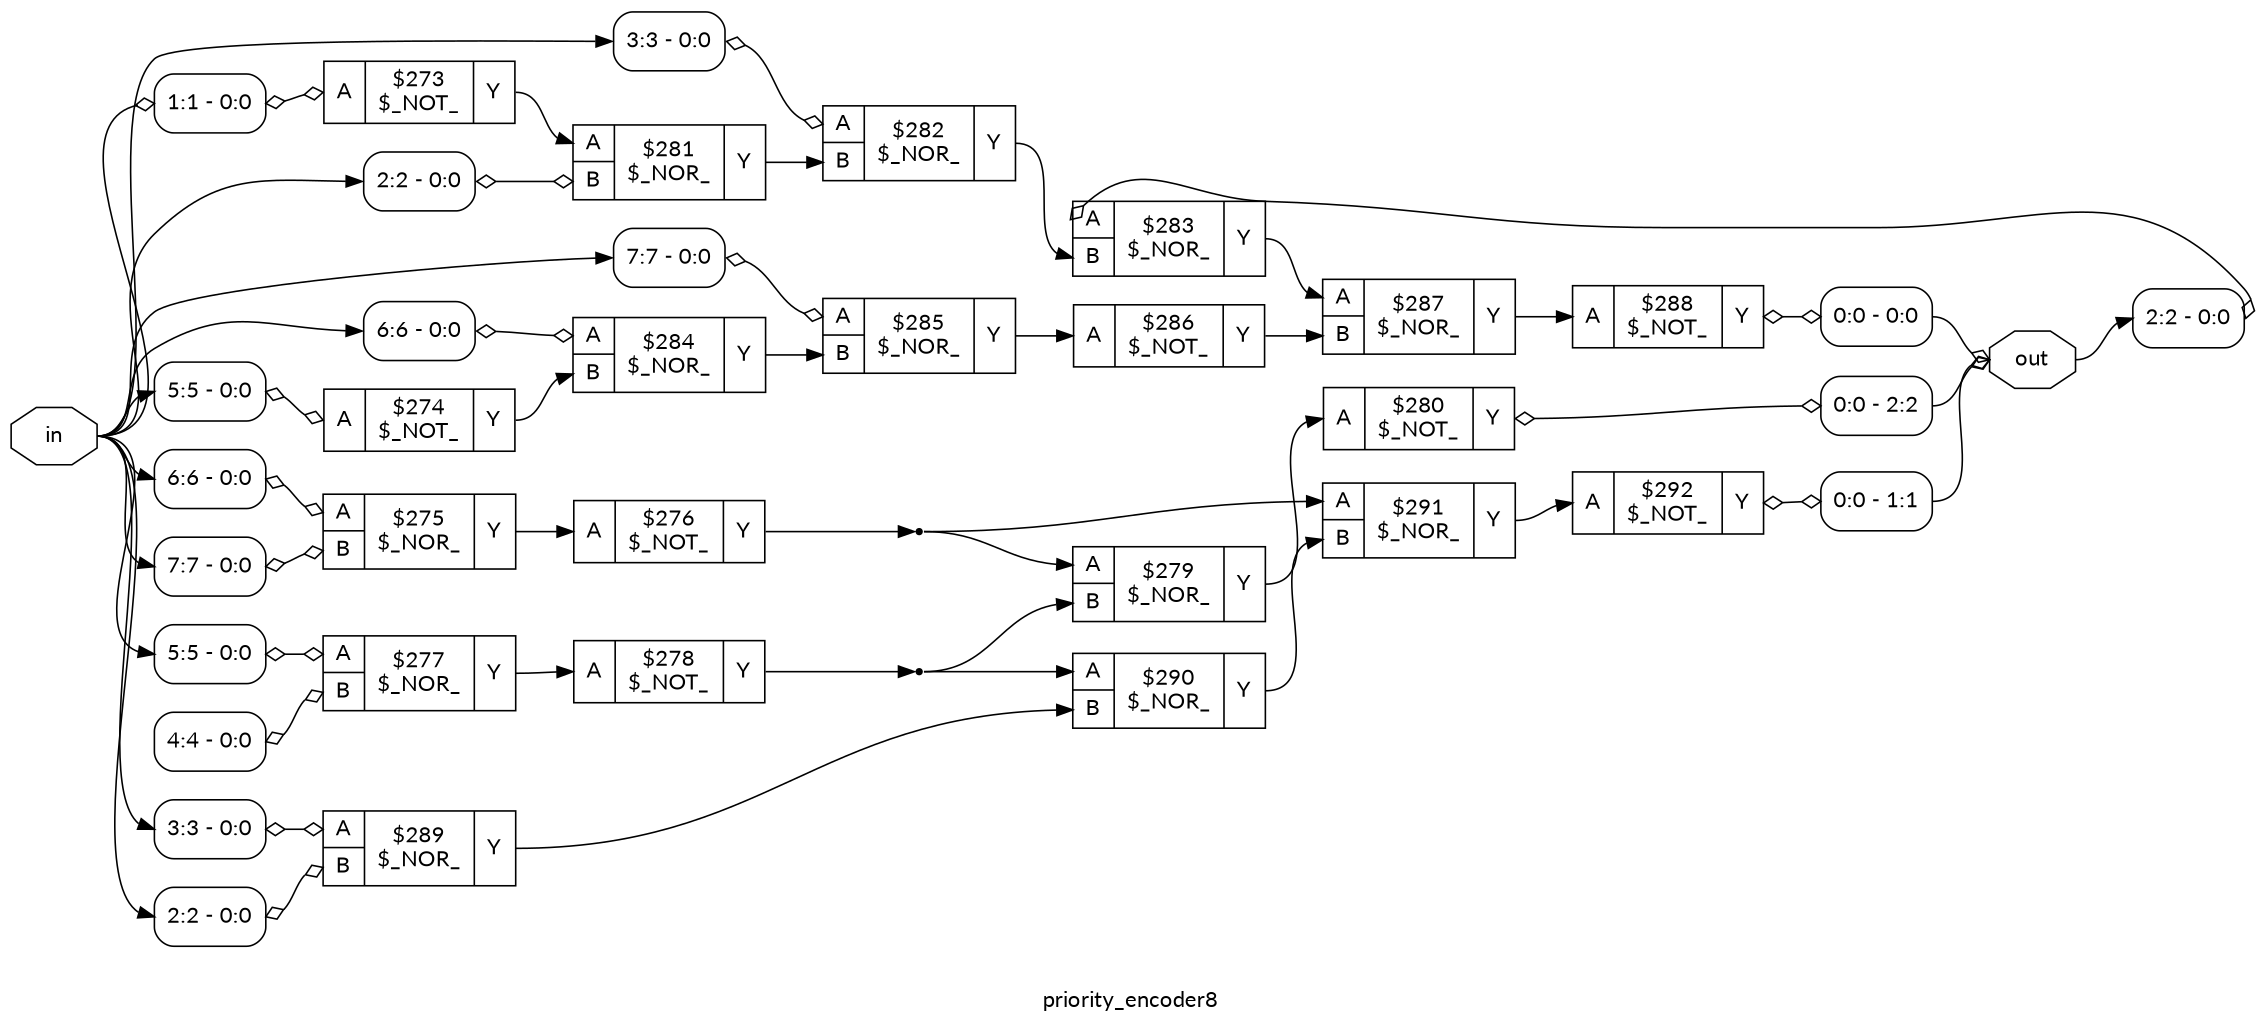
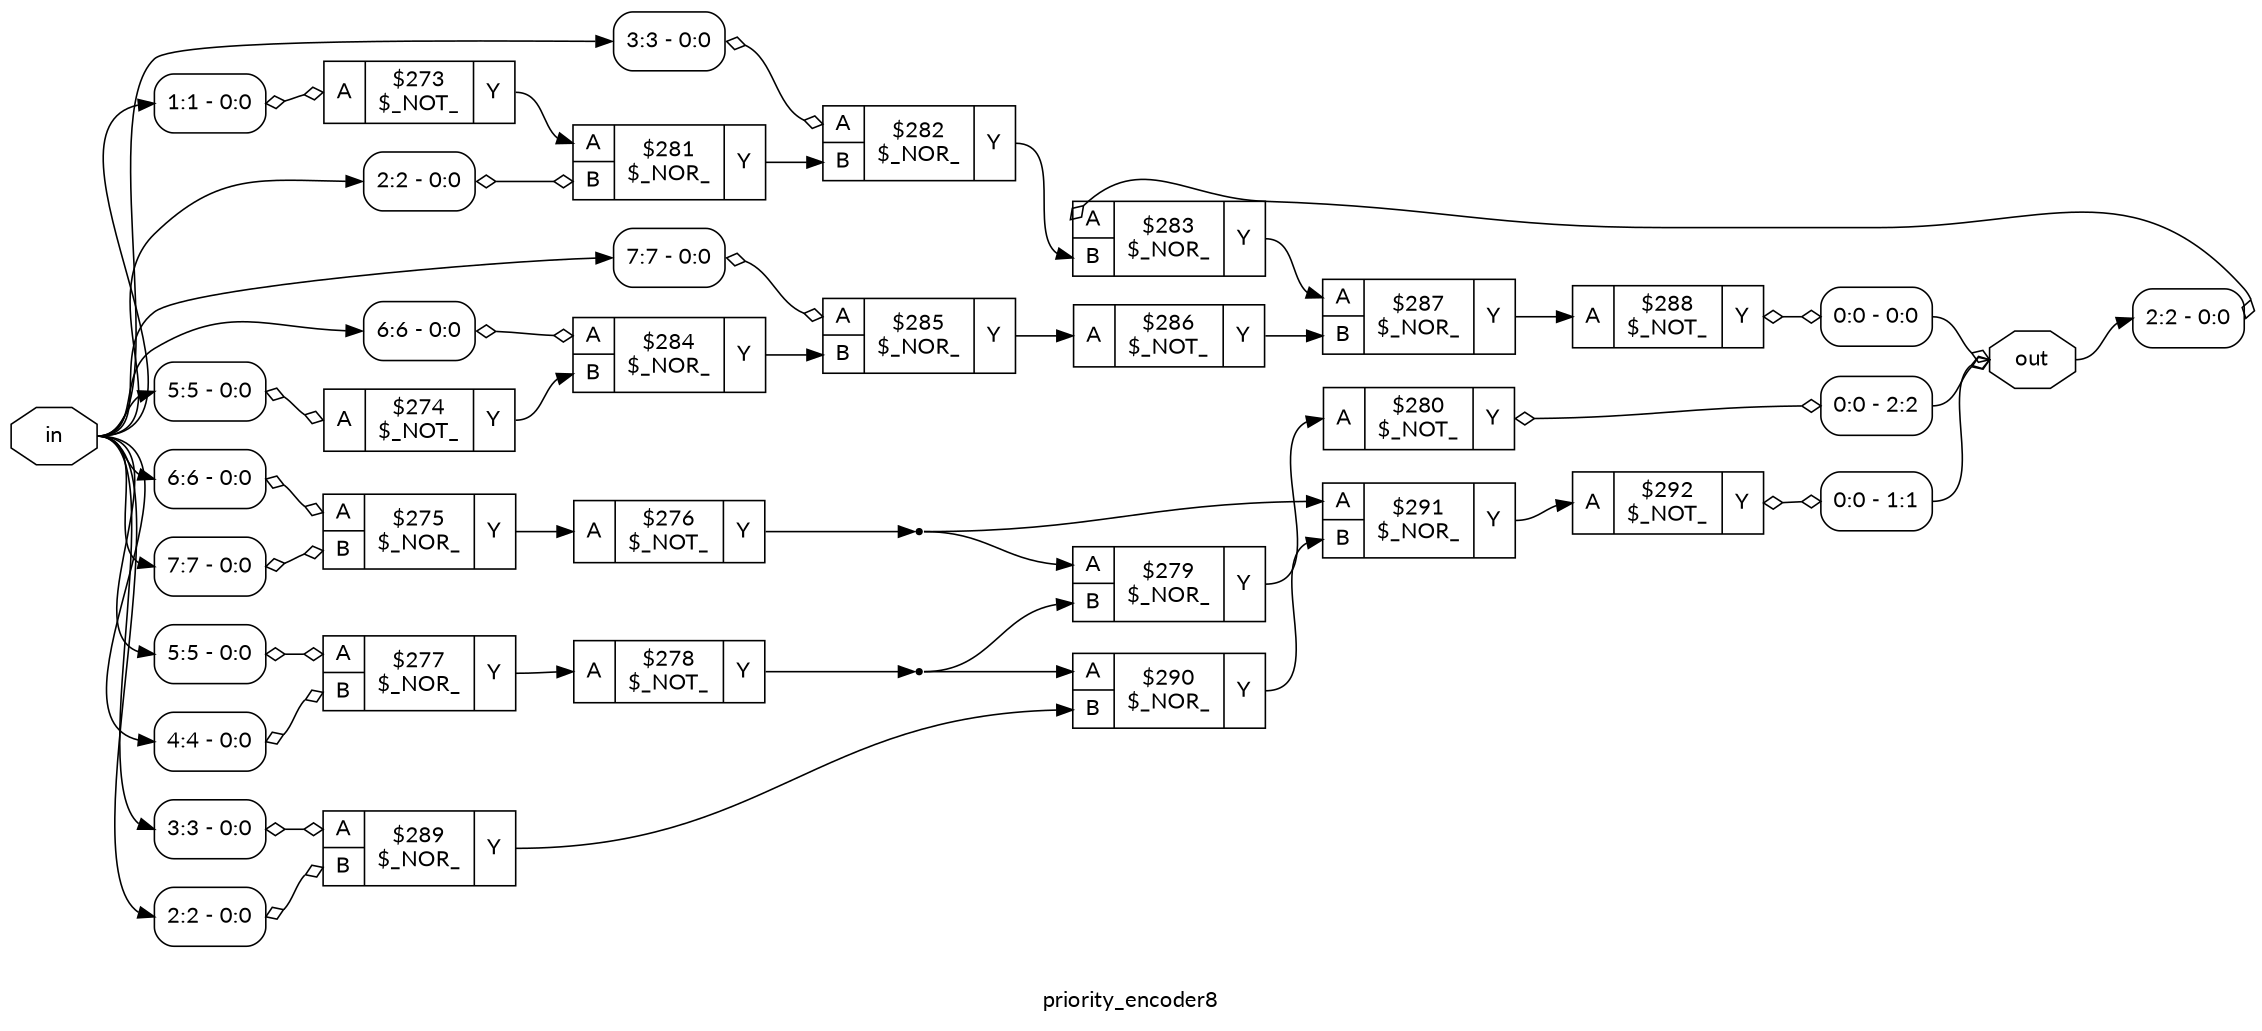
edge "in" -> "1:1 - 0:0": arrowhead odiamond -> normal
edge "in" -> "4:4 - 0:0": added
